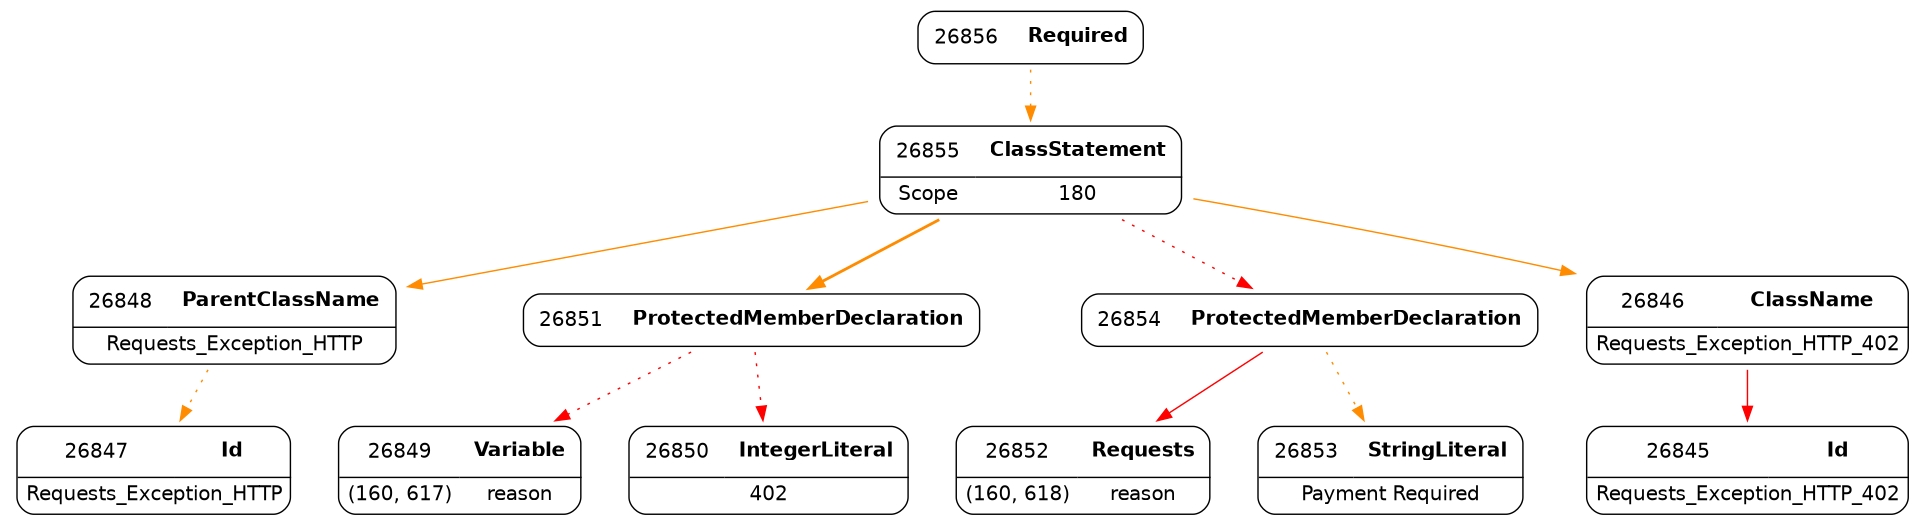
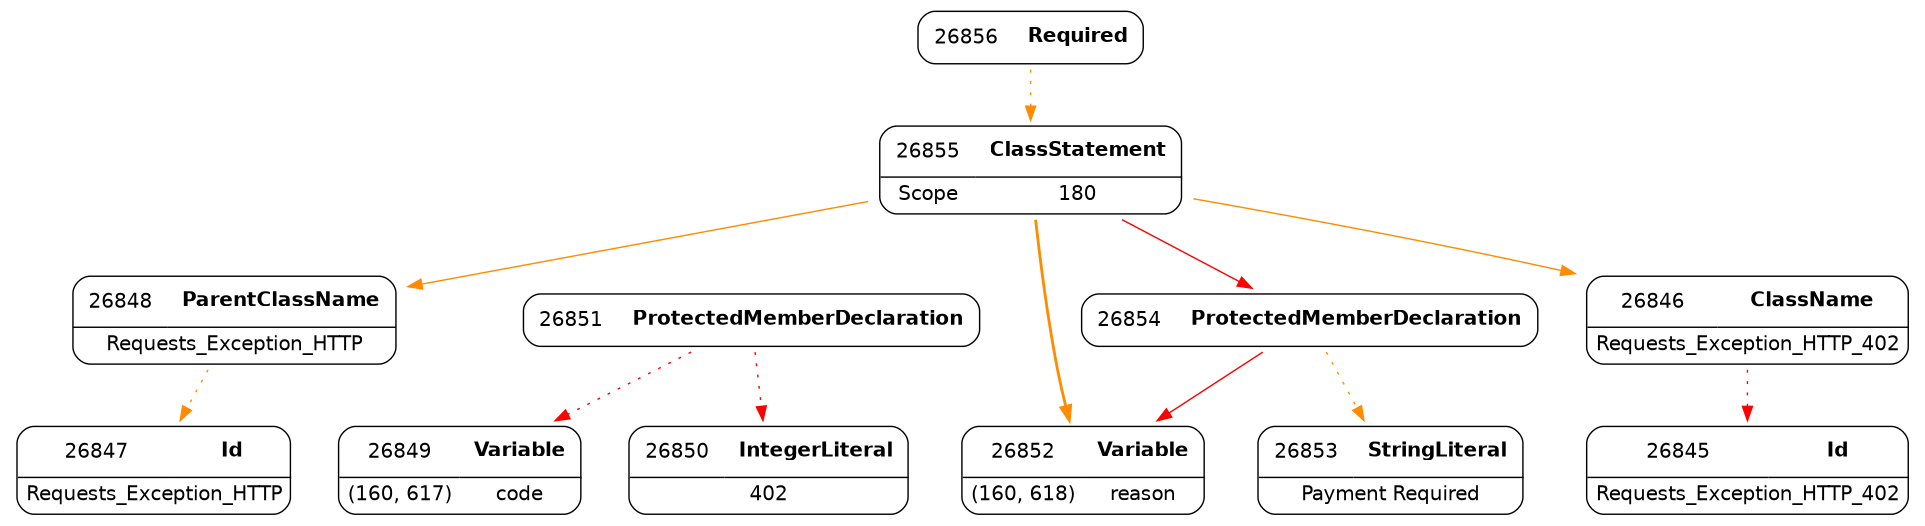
edge "26855" -> "26851": now "26855" -> "26852"
edge "26855" -> "26854": style dotted -> solid
edge "26846" -> "26845": style solid -> dotted
node "26852": text "Requests" -> "Variable"
node "26849": text "reason" -> "code"
